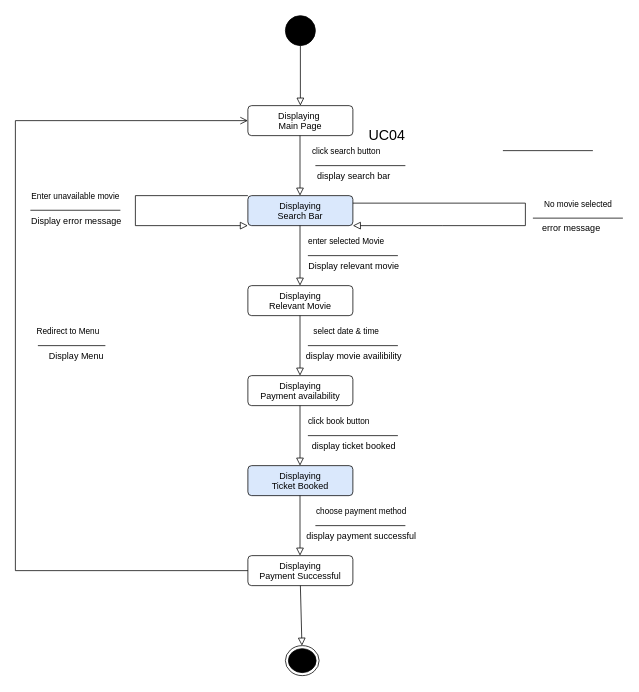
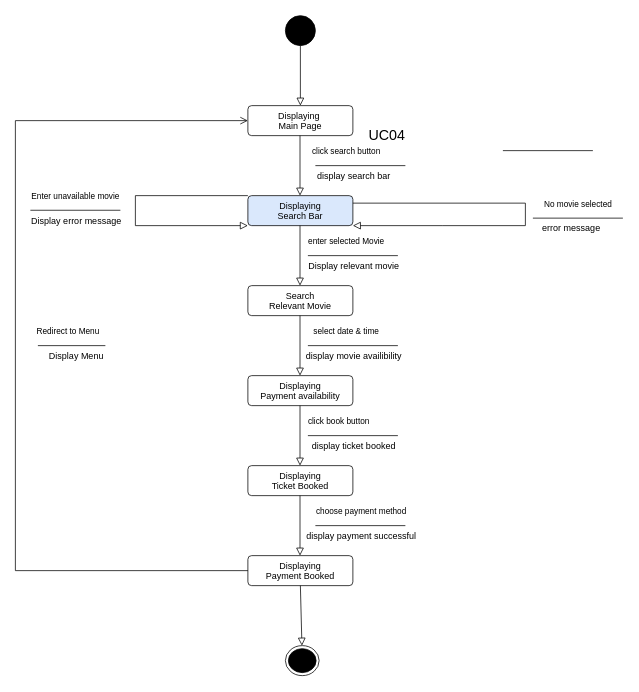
node "Displaying Relevant Movie": label "Displaying Relevant Movie" -> "Search Relevant Movie"
node "Displaying Ticket Booked": fillcolor #dae8fc -> #ffffff
node "Displaying Payment Successful": label "Displaying Payment Successful" -> "Displaying Payment Booked"
